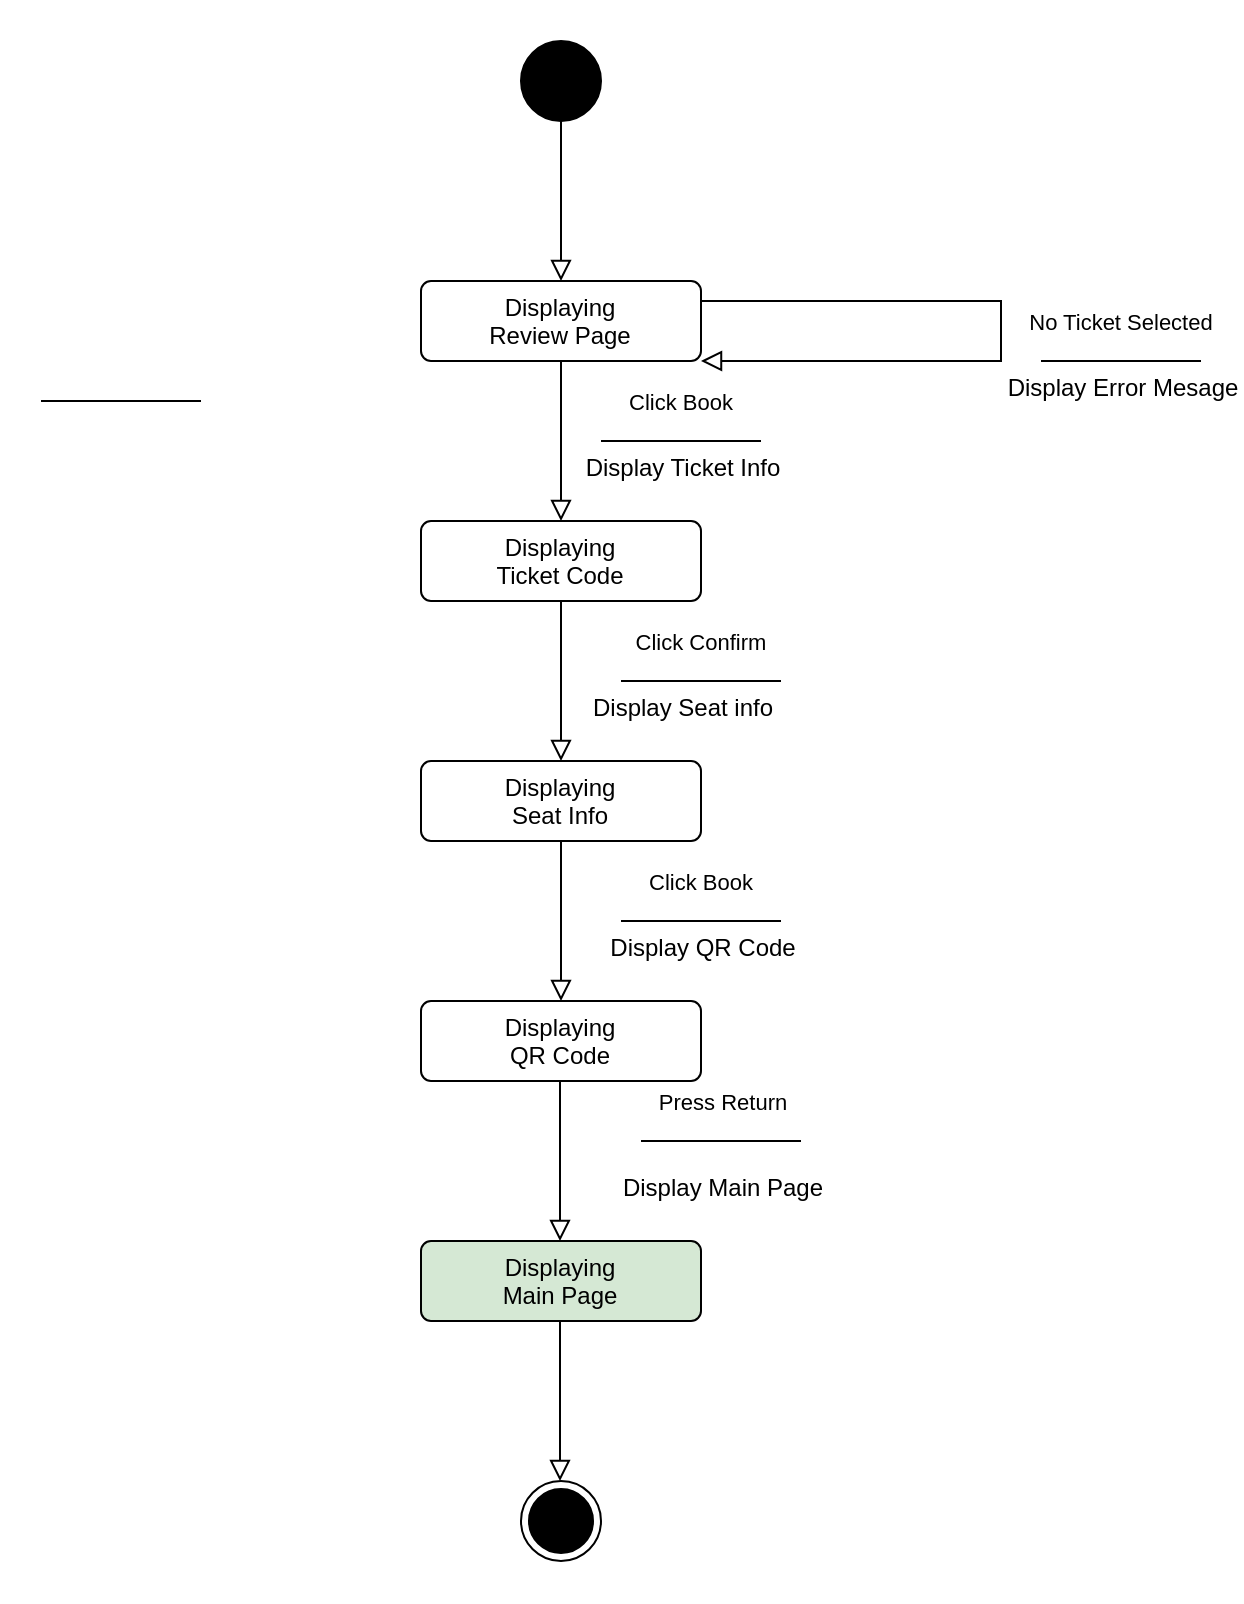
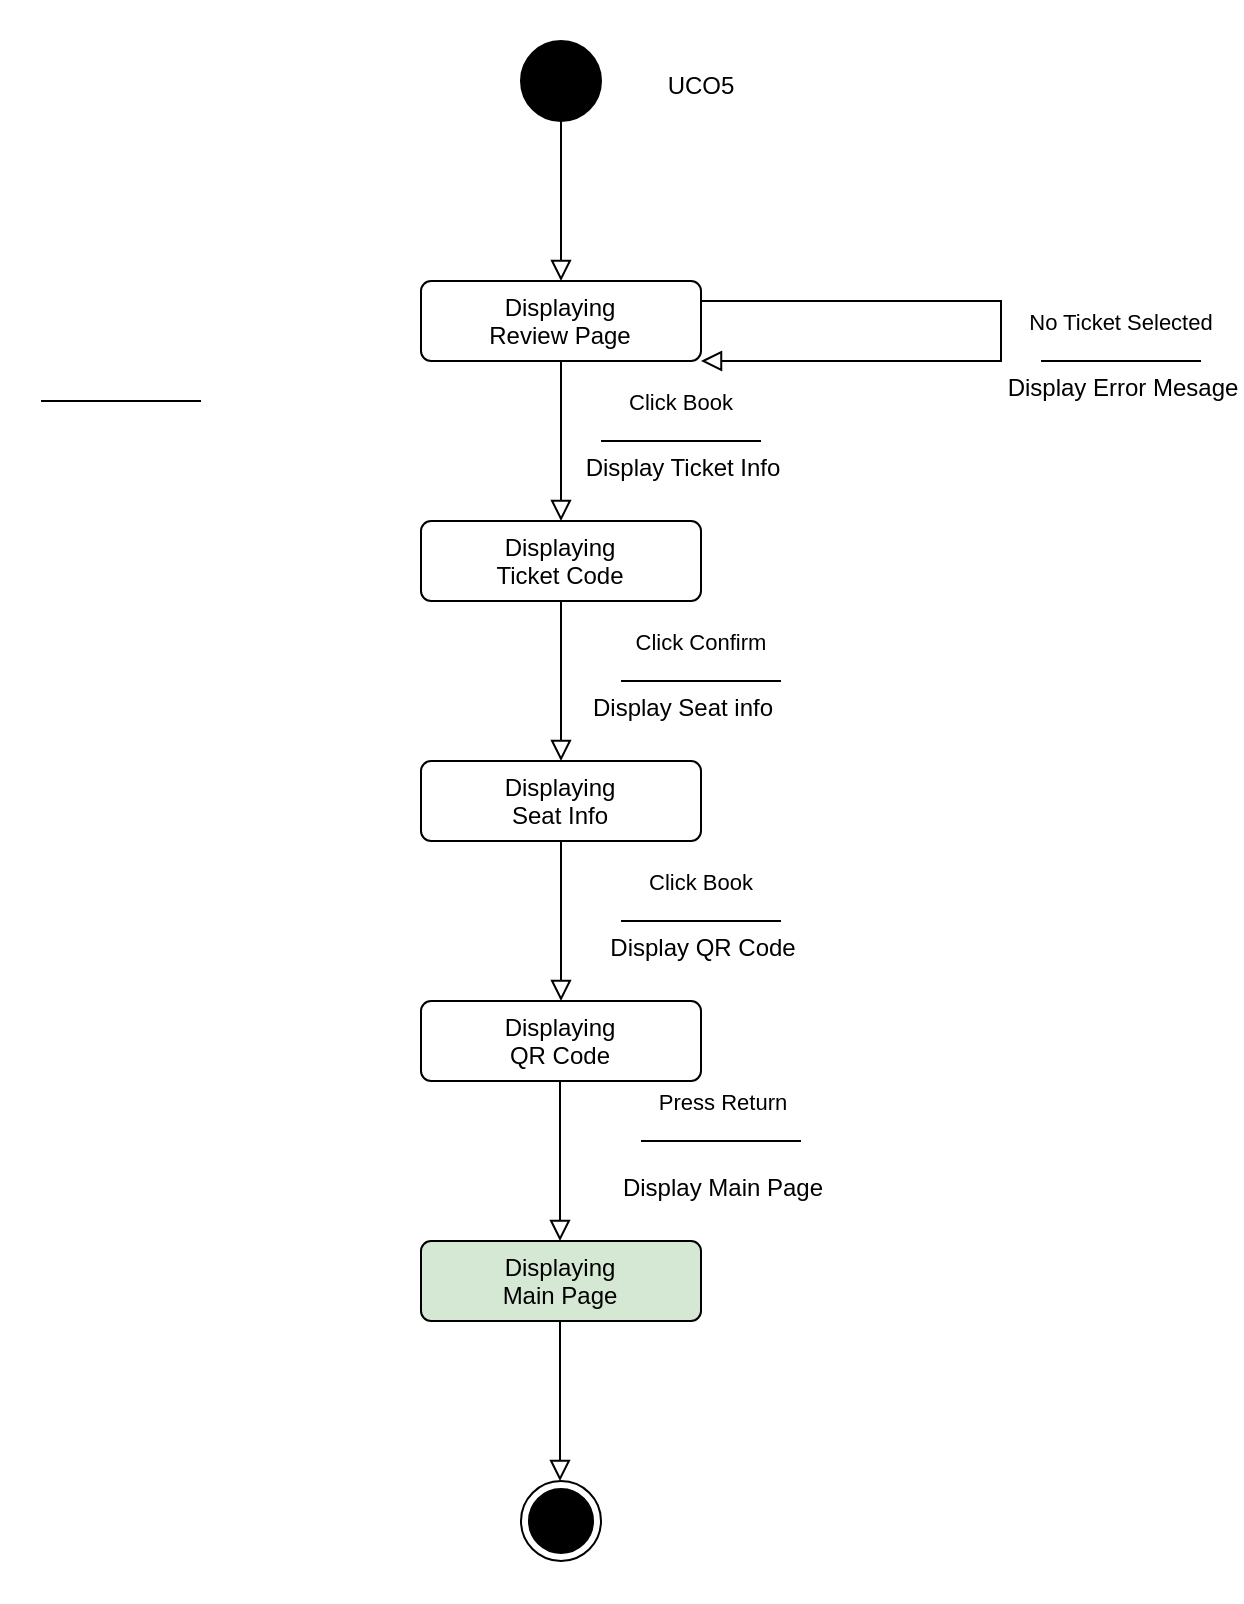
node "UCO5": added
